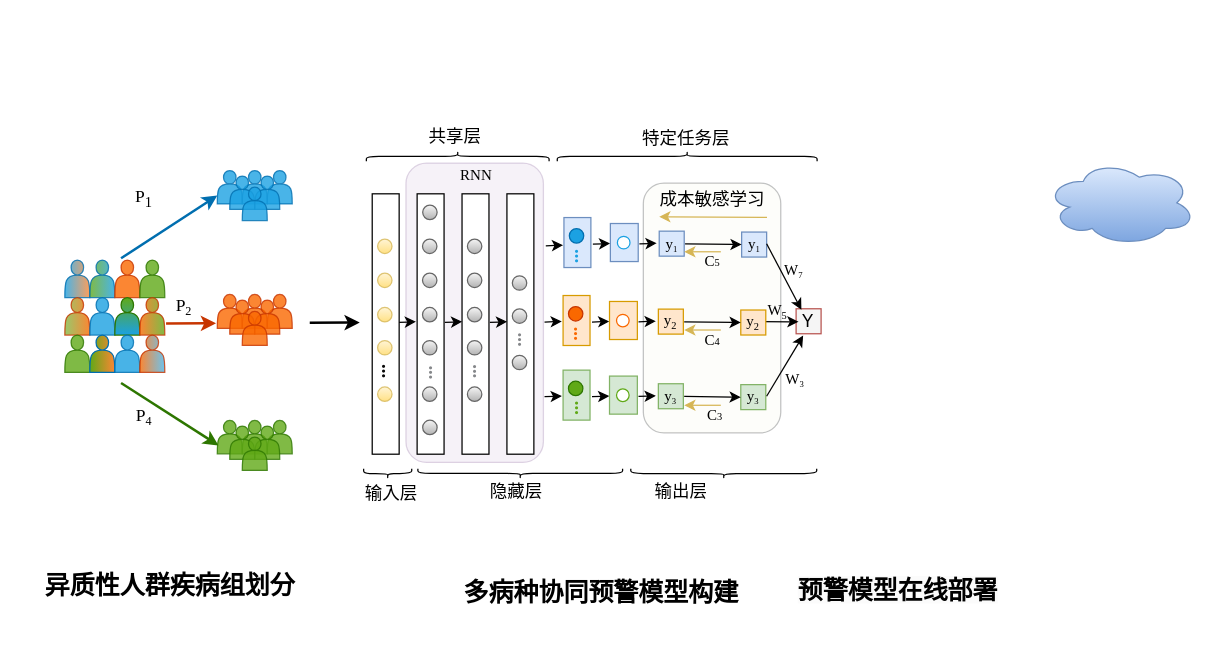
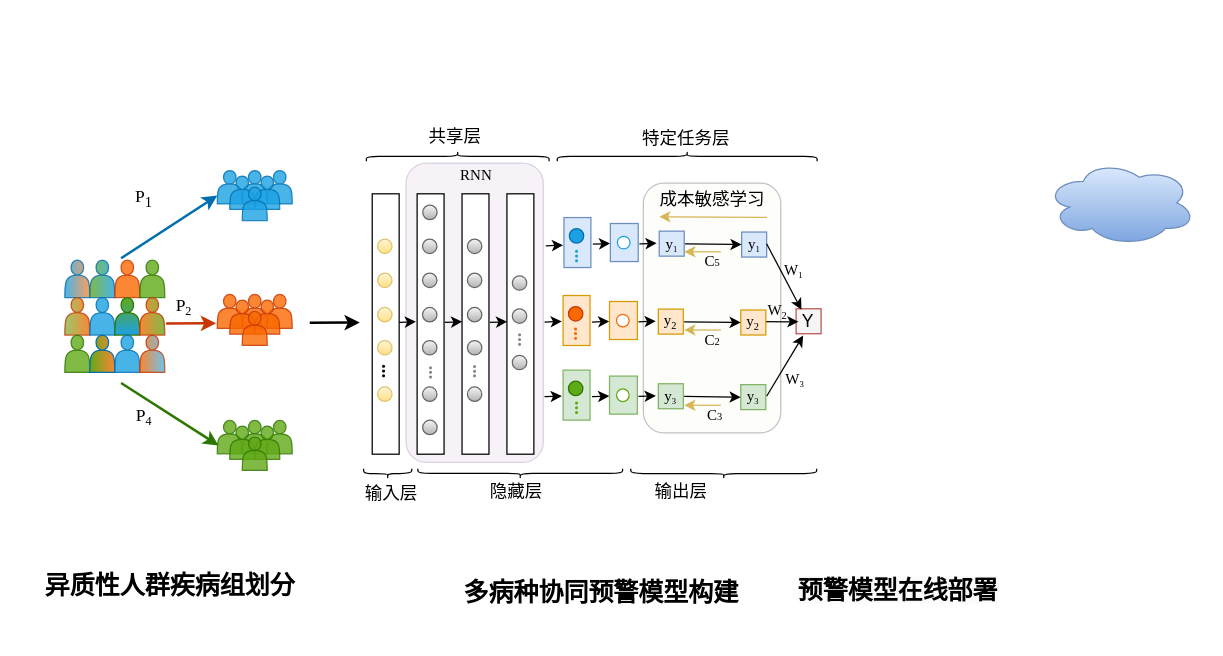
node "W7": label "W7" -> "W1"
node "W5": label "W5" -> "W2"
node "C4": label "C4" -> "C2"
